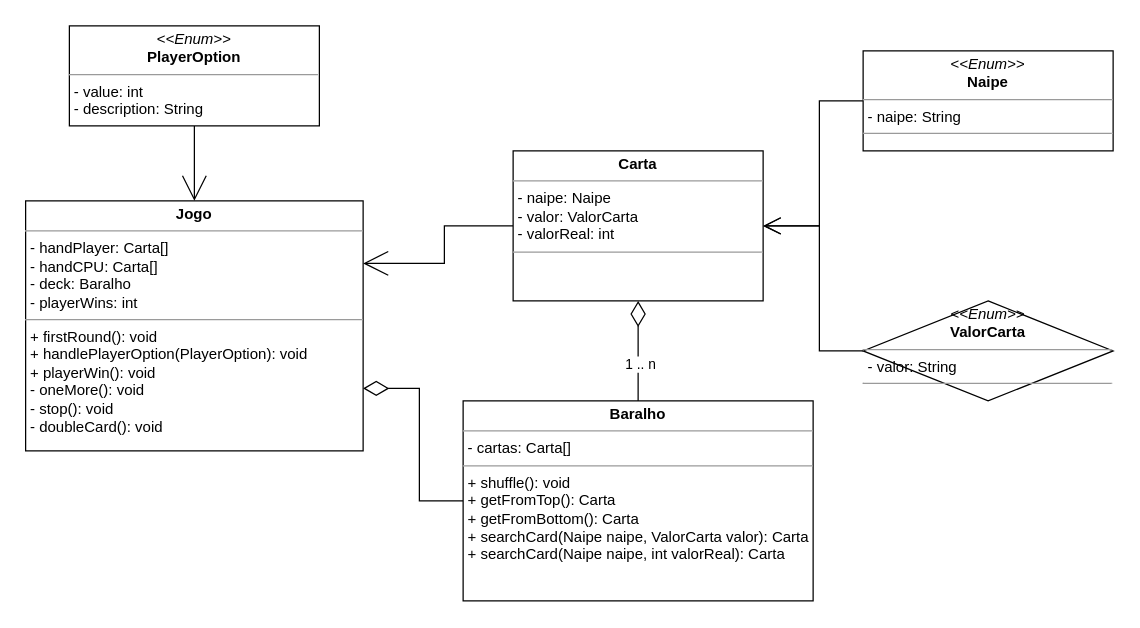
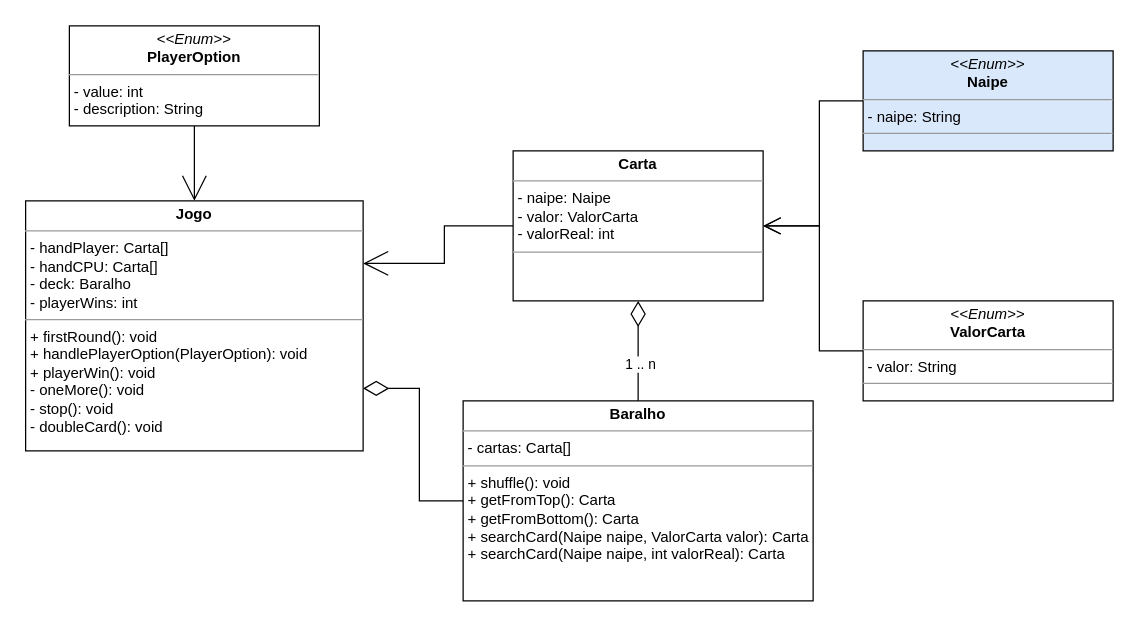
node "<<Enum>> Naipe - naipe: String": fillcolor #ffffff -> #dae8fc
node "<<Enum>> ValorCarta - valor: String": shape diamond -> rectangle
